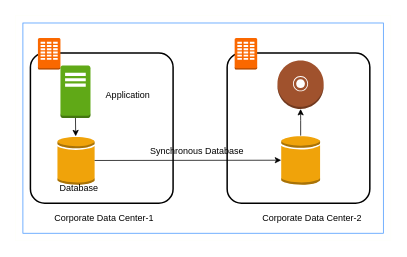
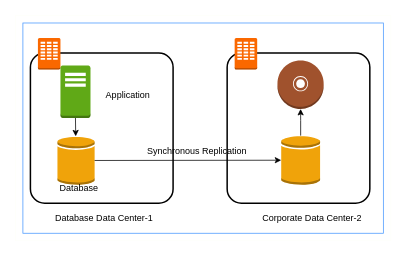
node "Synchronous Database": label "Synchronous Database" -> "Synchronous Replication"
node "Corporate Data Center-1": label "Corporate Data Center-1" -> "Database Data Center-1"
